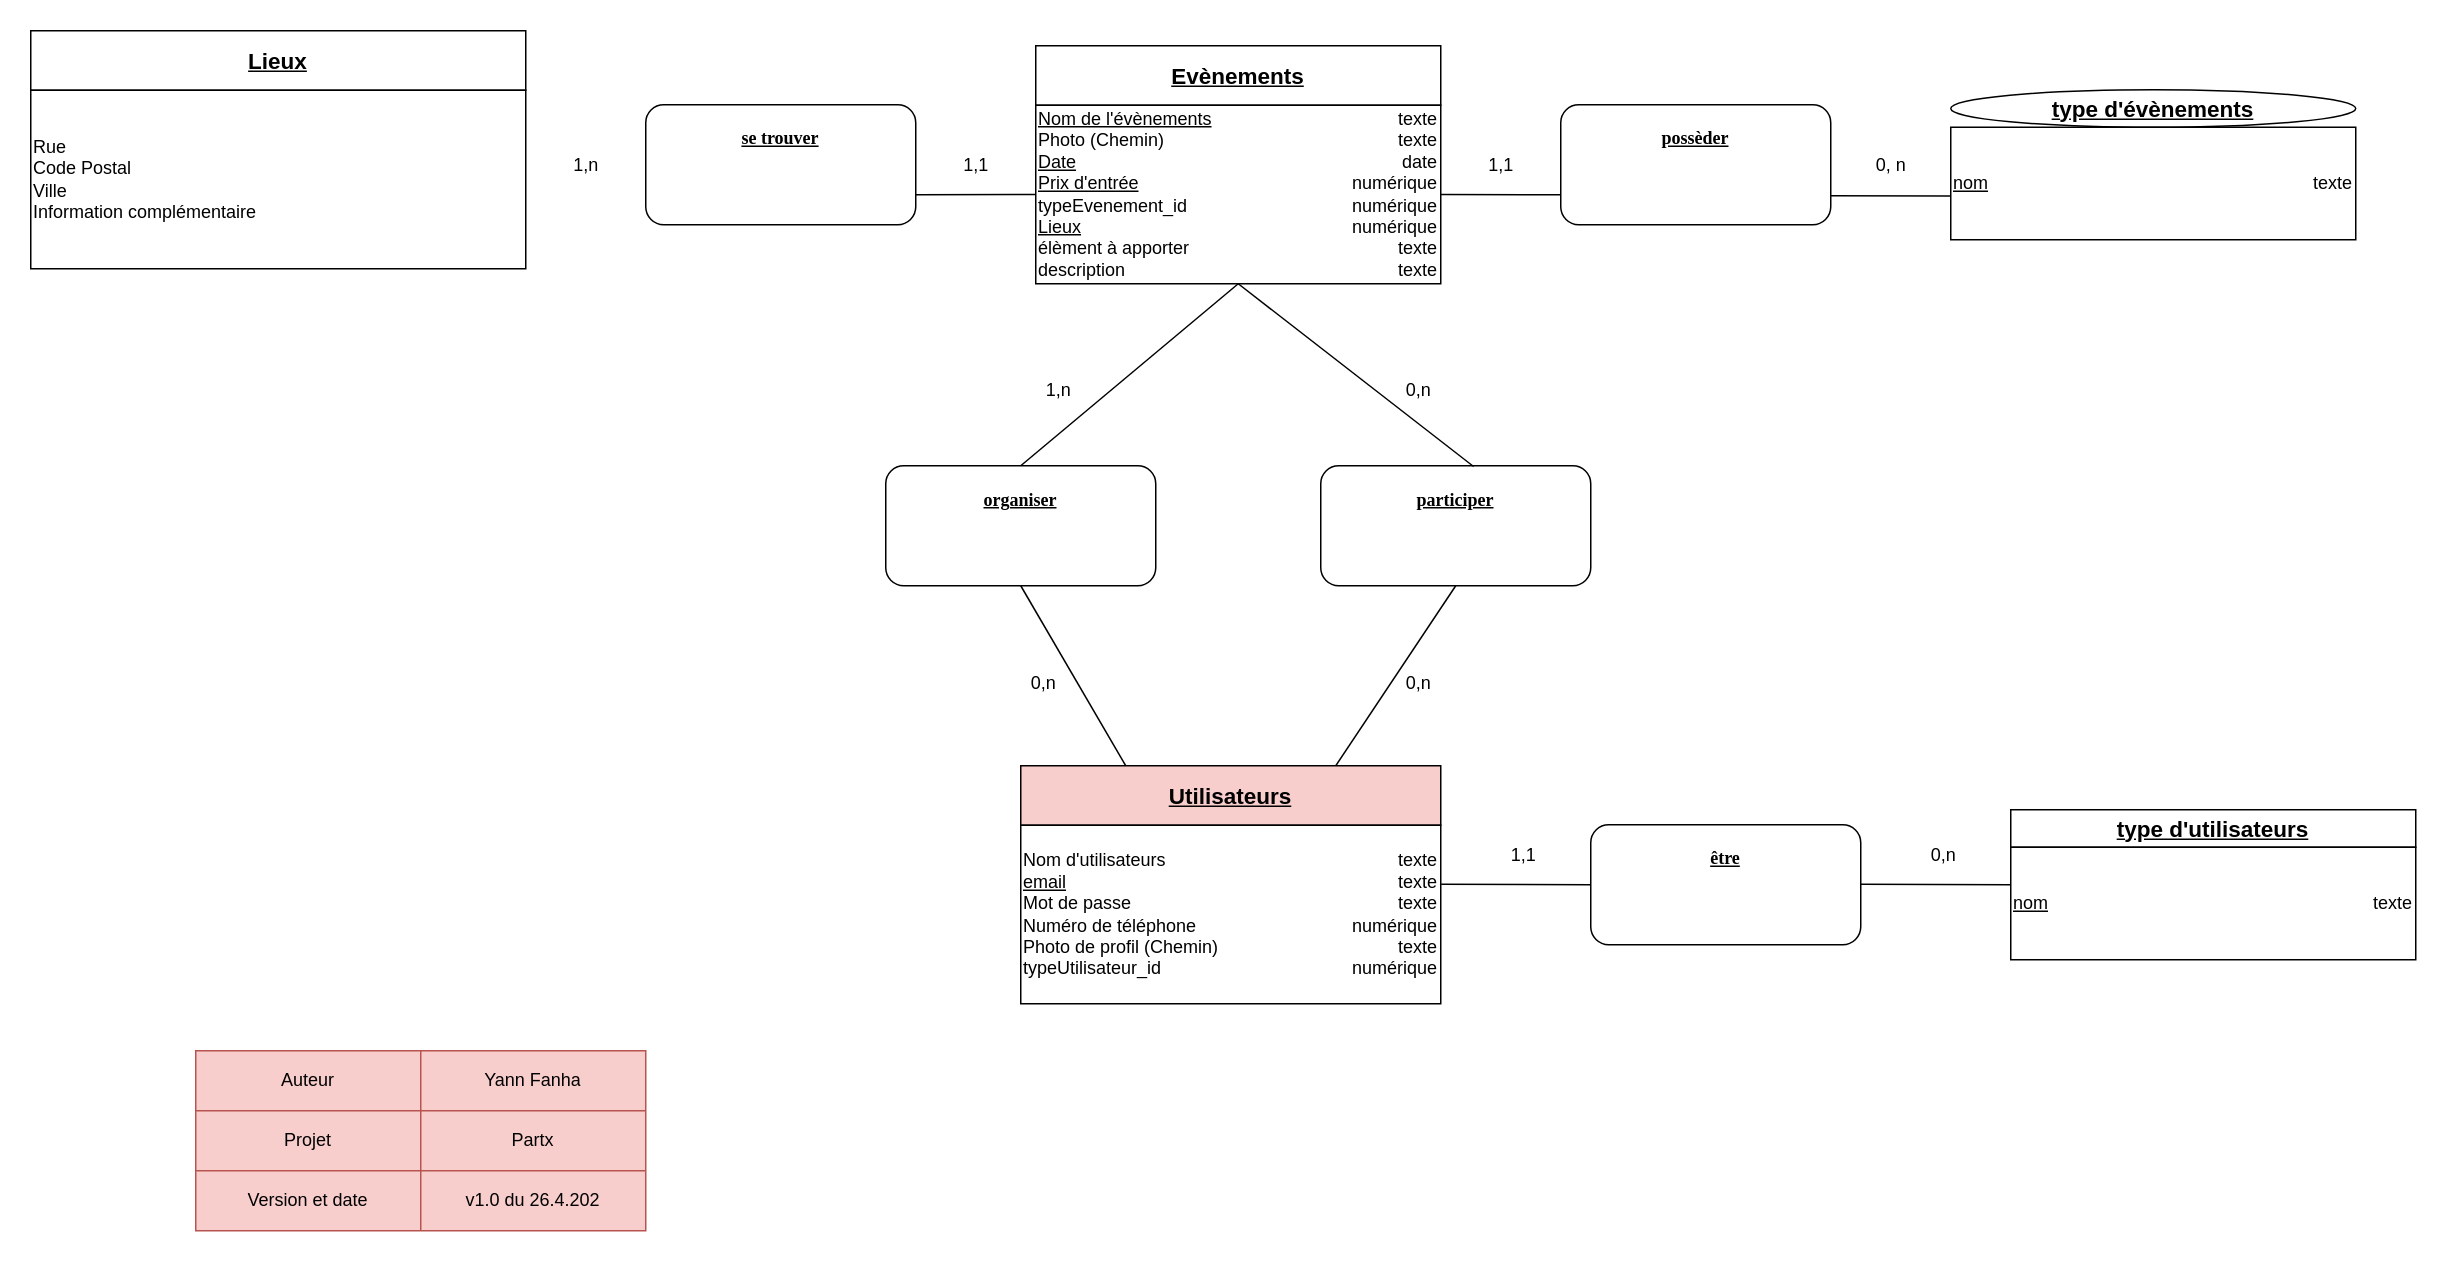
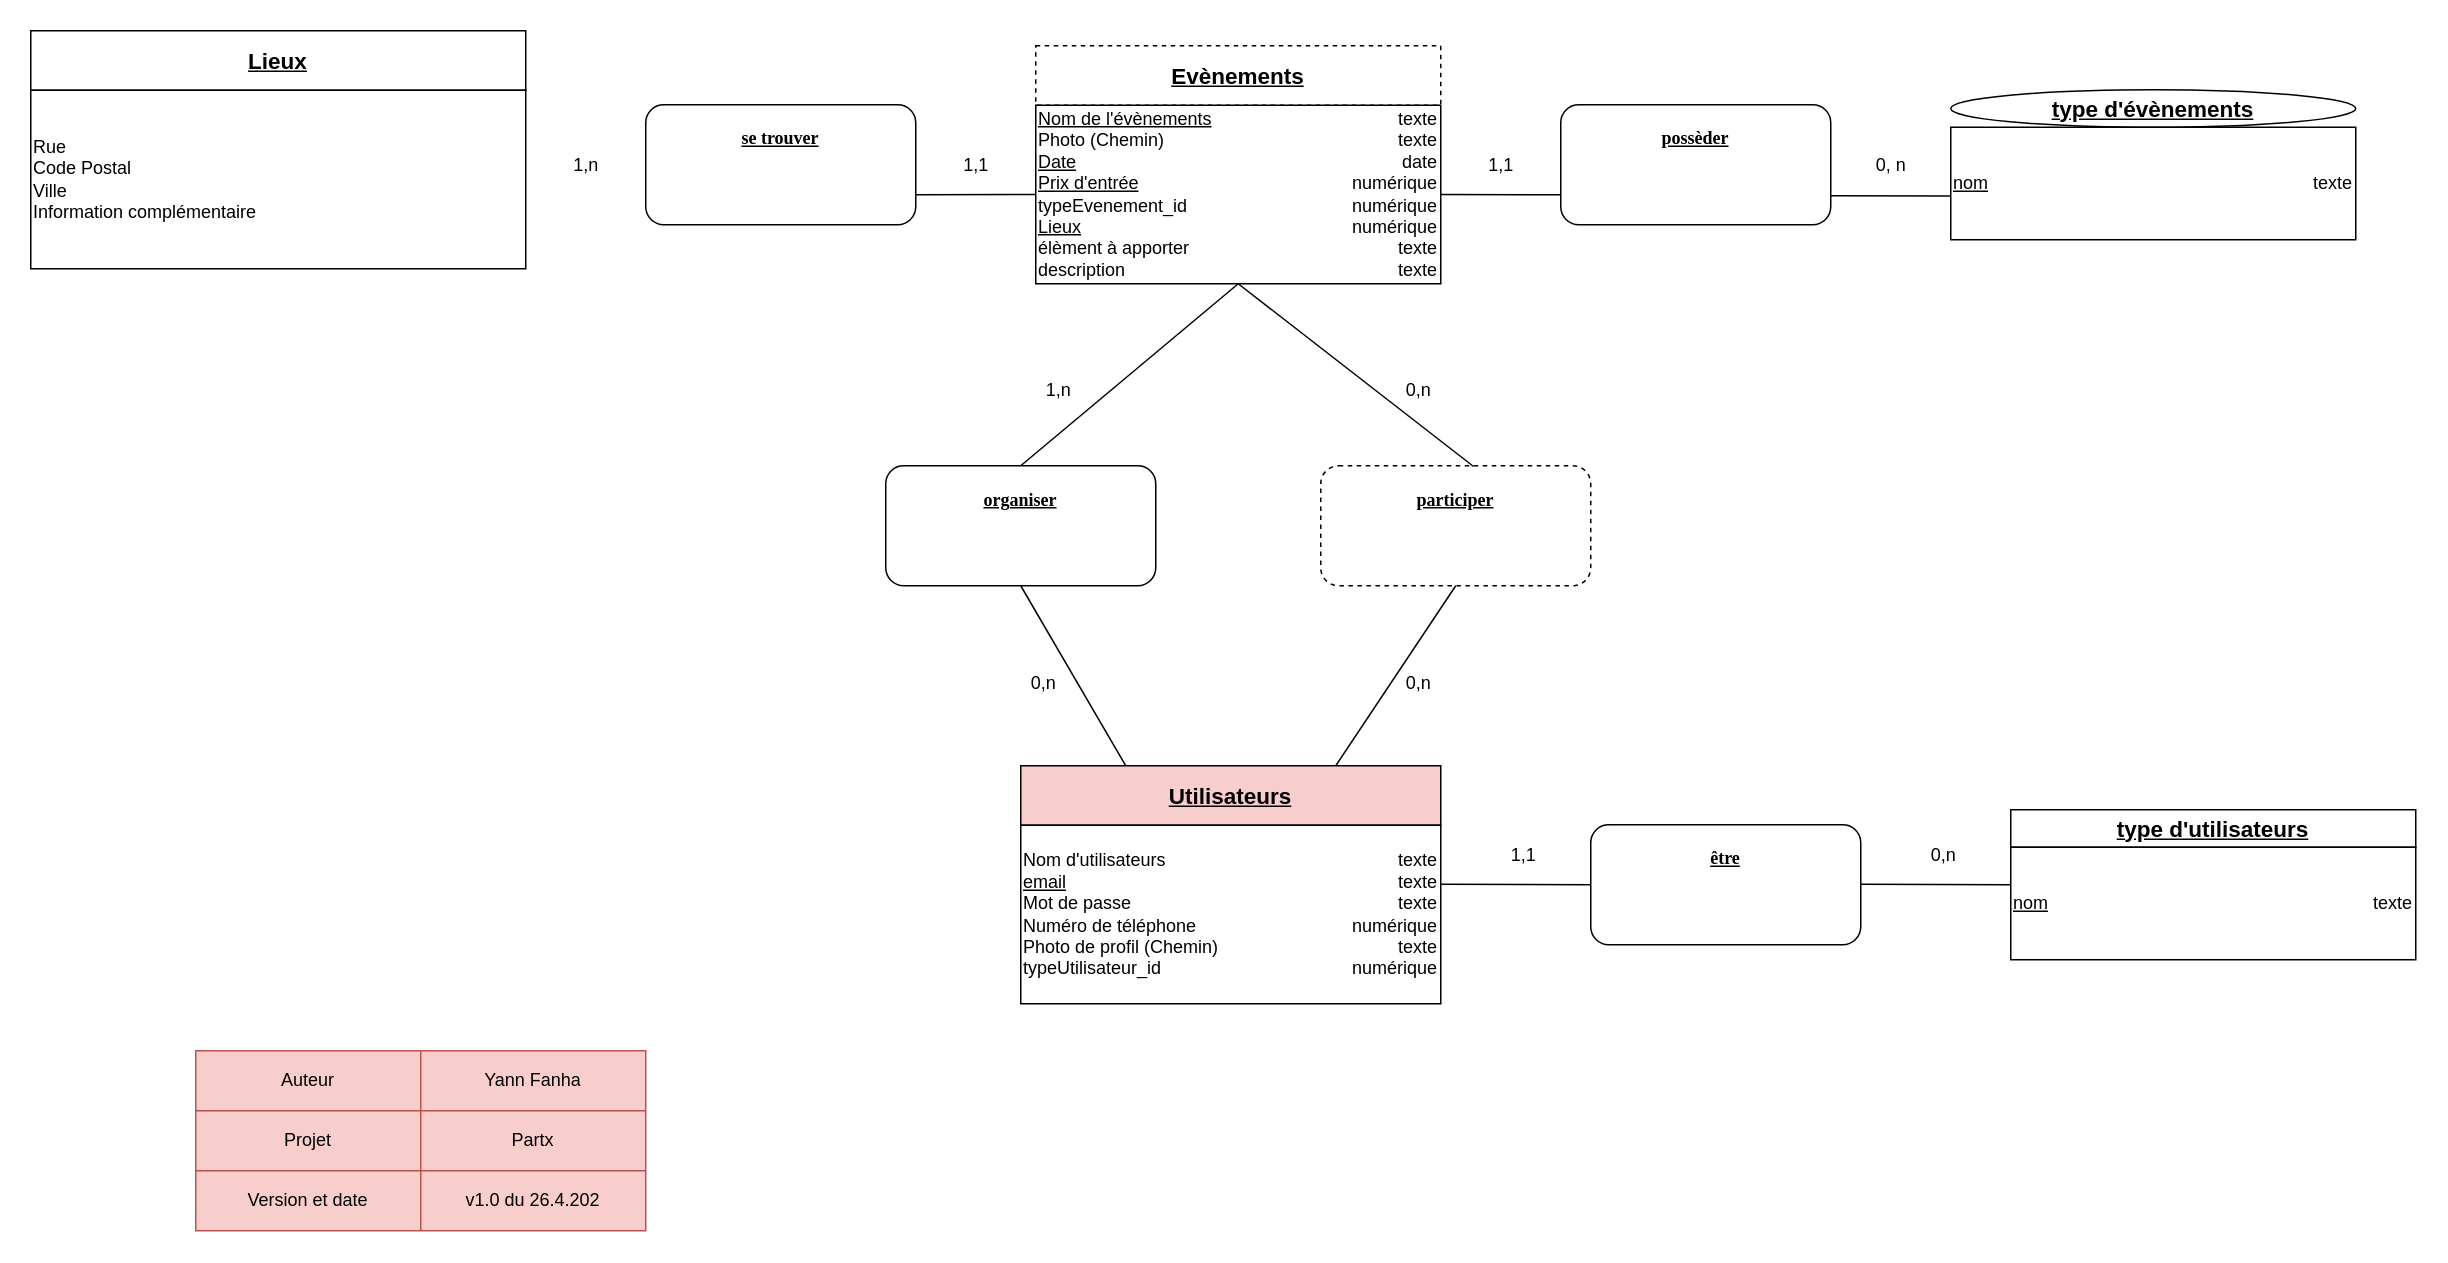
node "Evènements": style solid -> dashed
node "participer": style solid -> dashed
